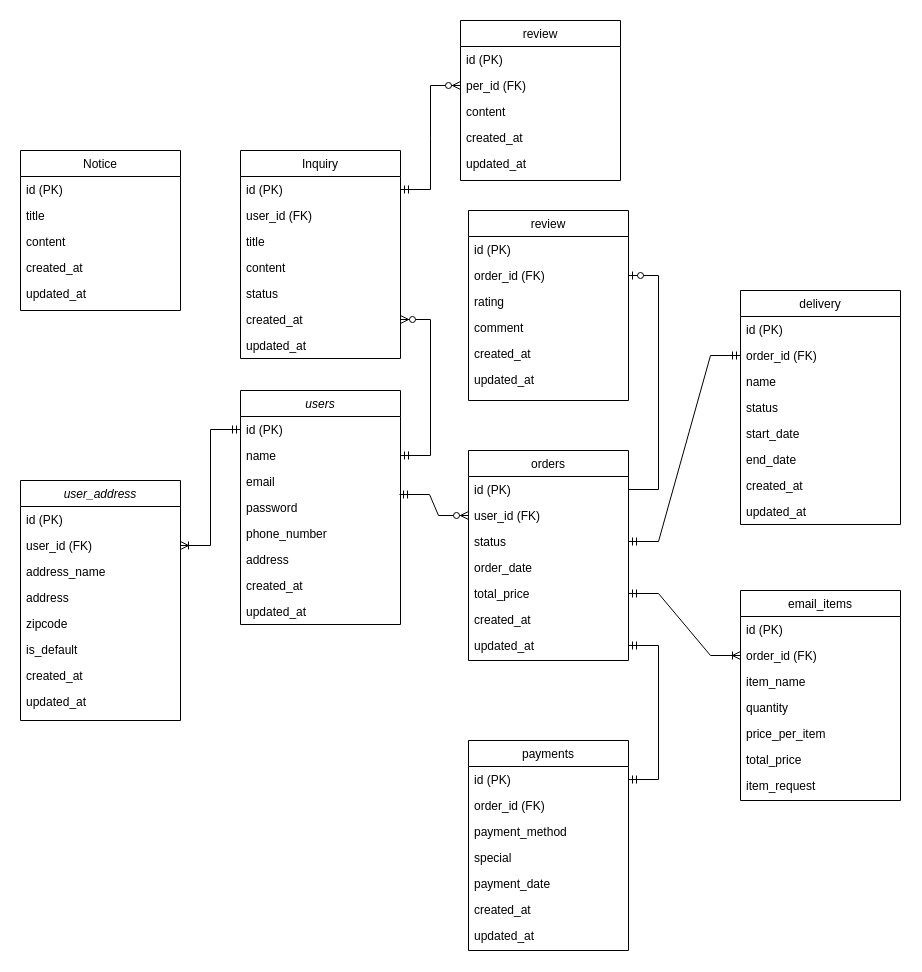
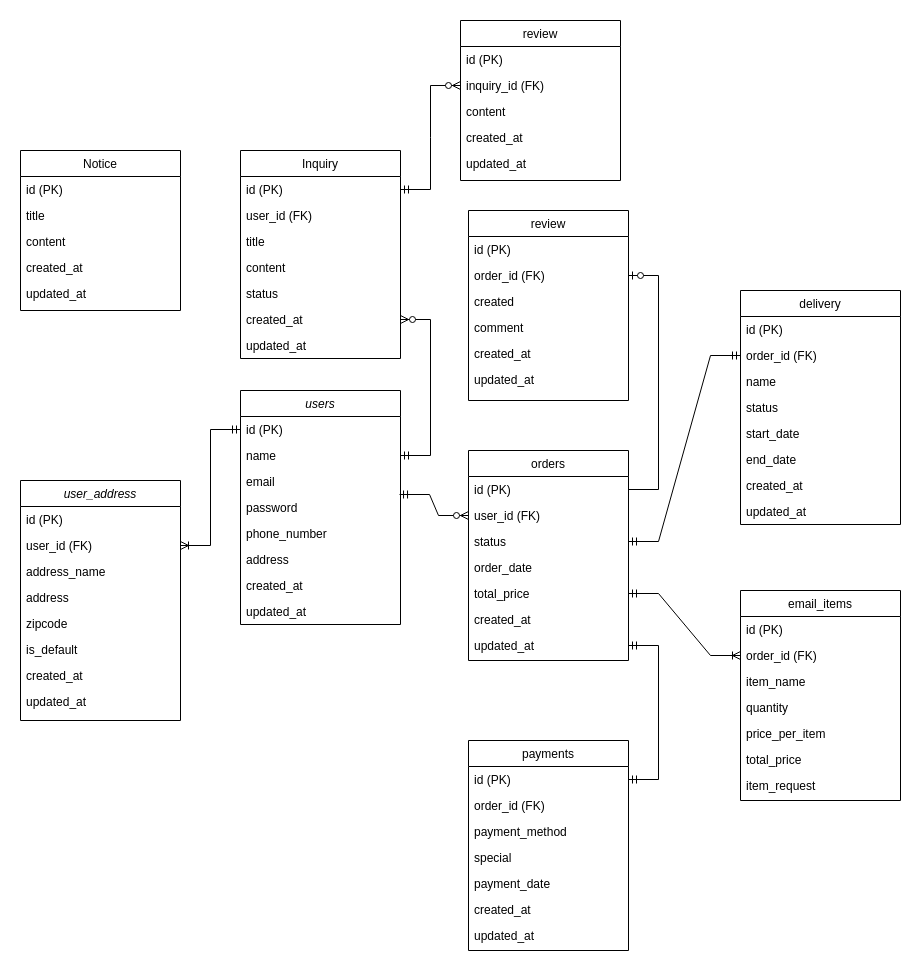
node "per_id (FK)": label "per_id (FK)" -> "inquiry_id (FK)"
node "rating": label "rating" -> "created"
